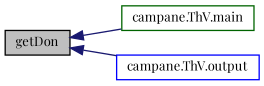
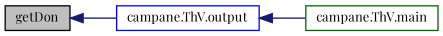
edge "campane.ThV.main" -> "getDon": now "campane.ThV.main" -> "campane.ThV.output"
